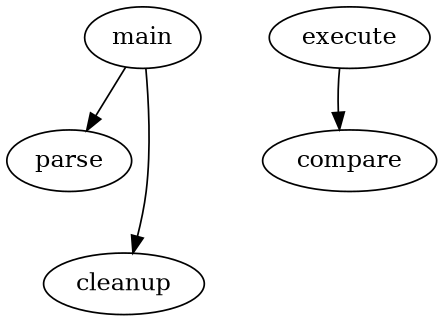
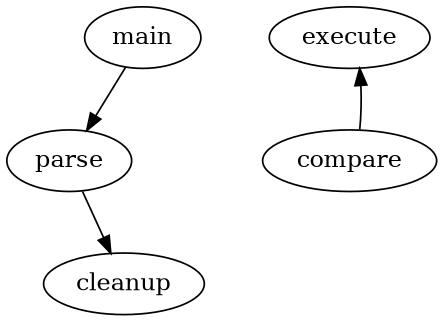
edge "execute" -> "compare": reversed
edge "main" -> "cleanup": now "parse" -> "cleanup"
